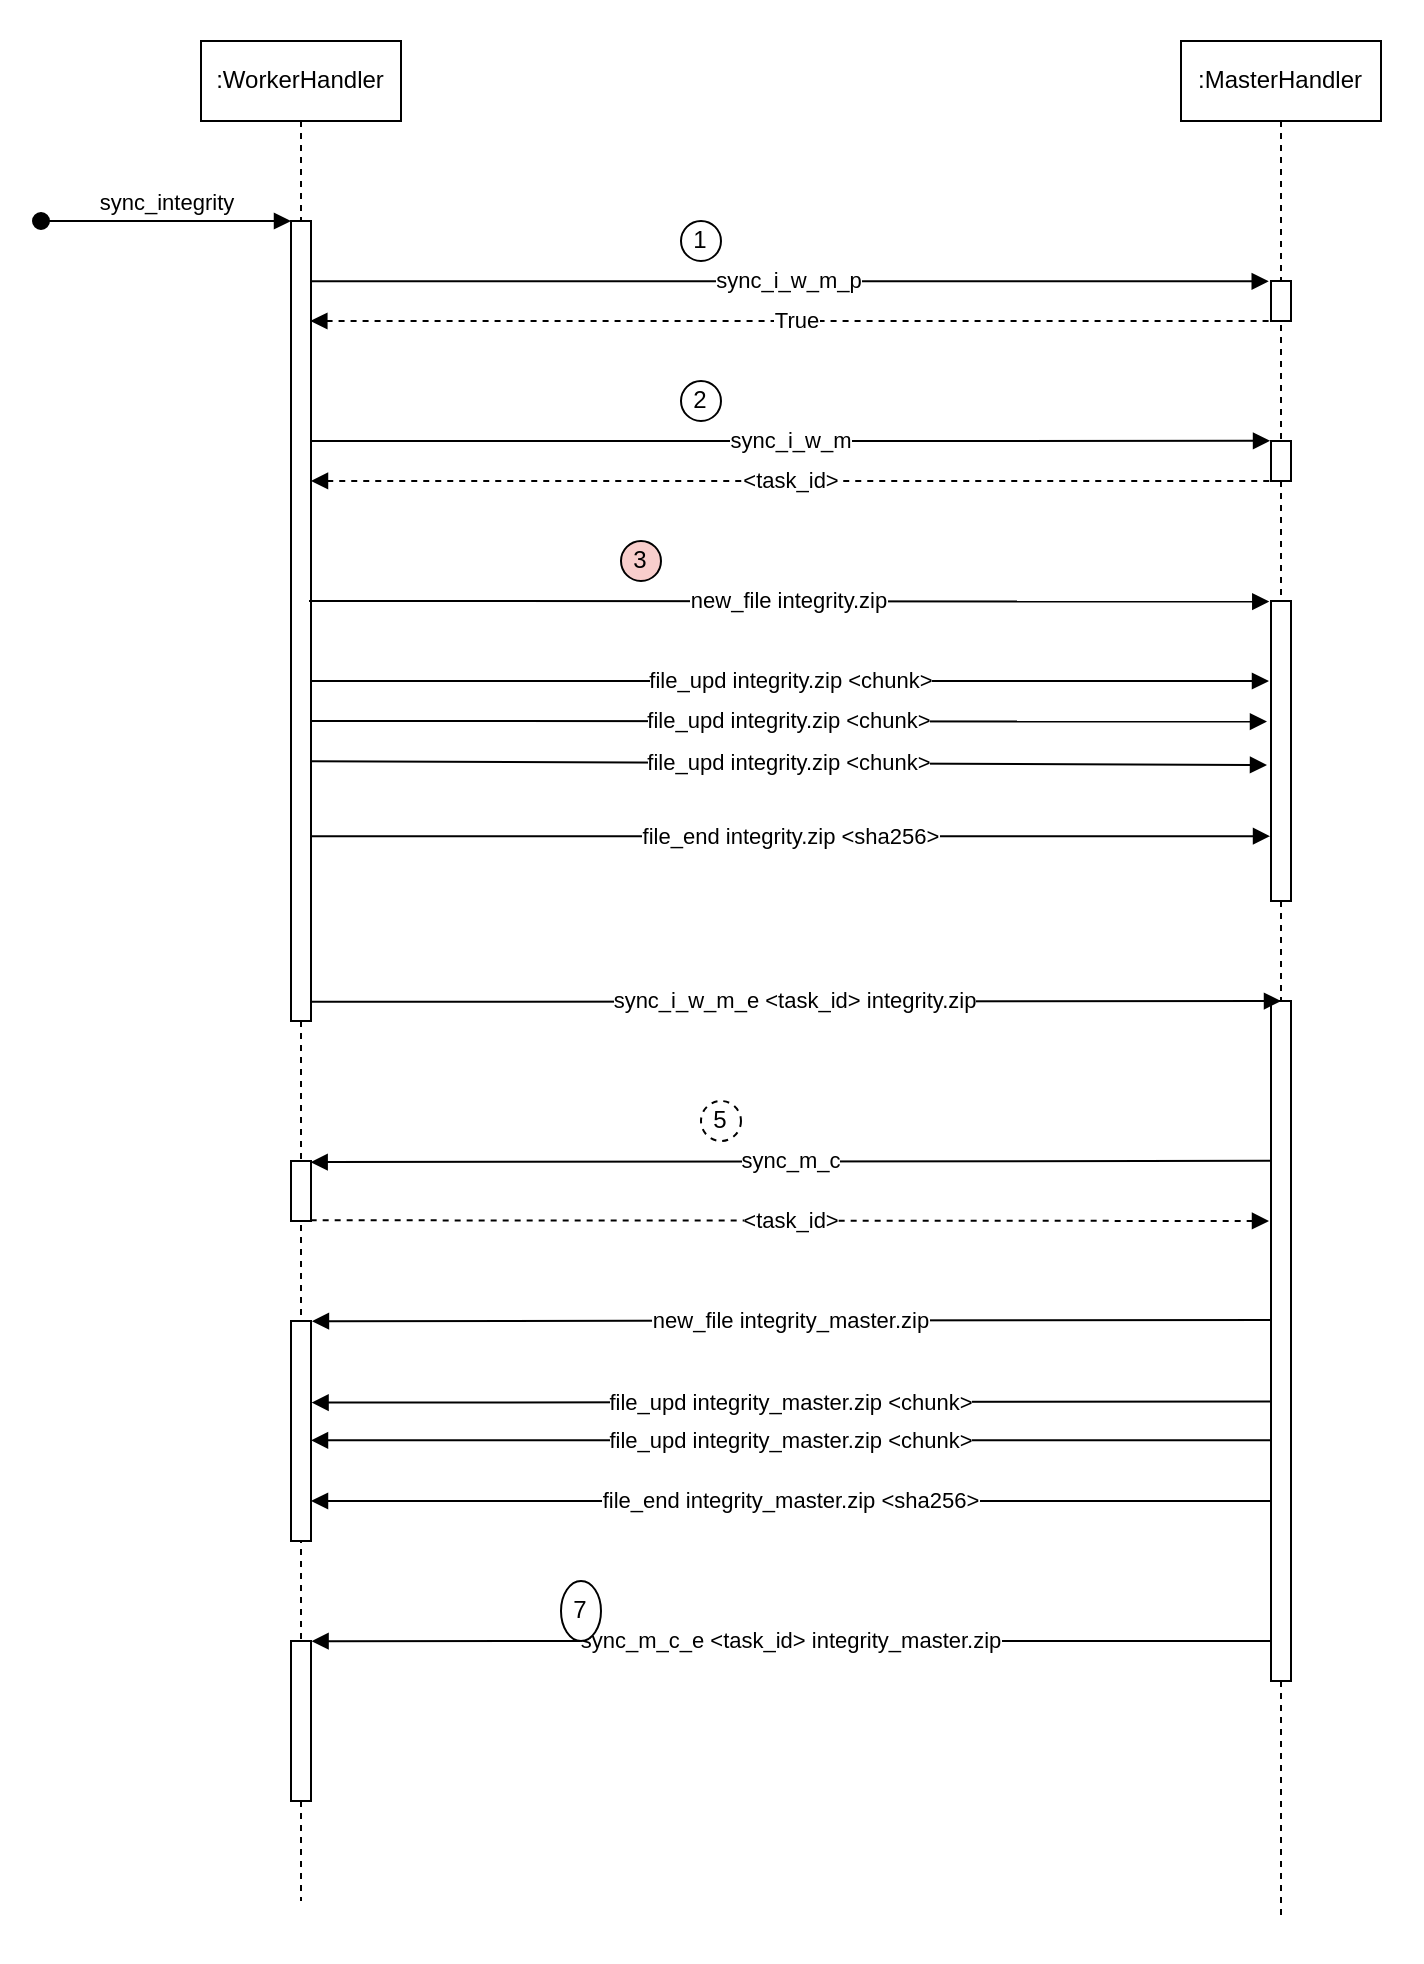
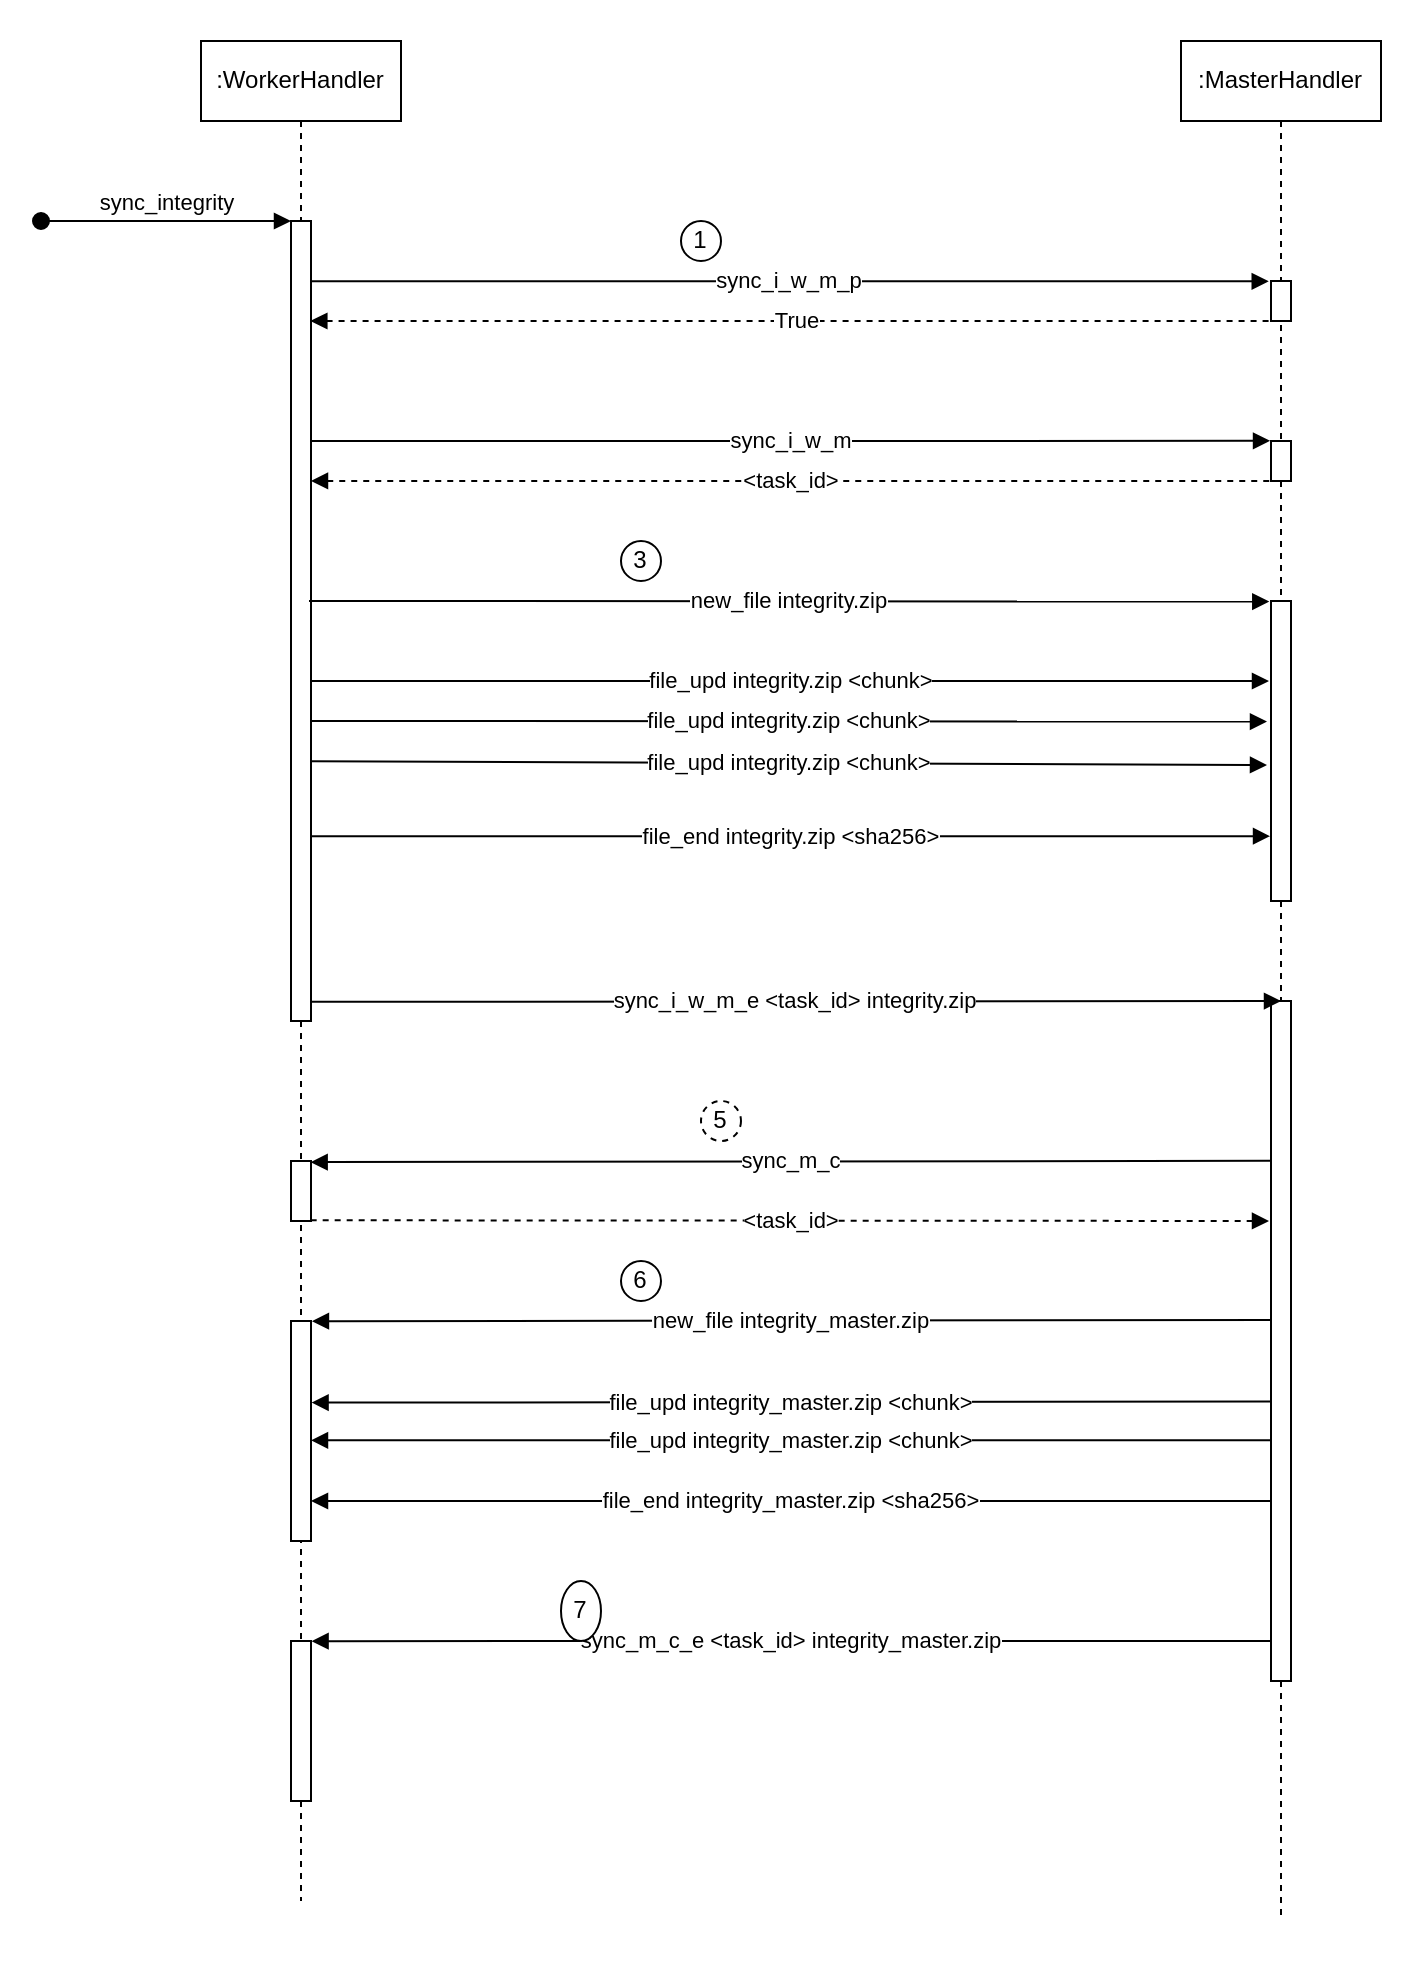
node "2": removed
node "3": fillcolor #f8cecc -> #ffffff
node "6": added
